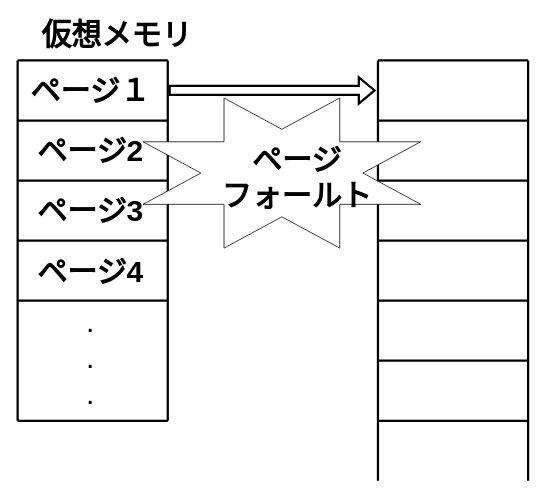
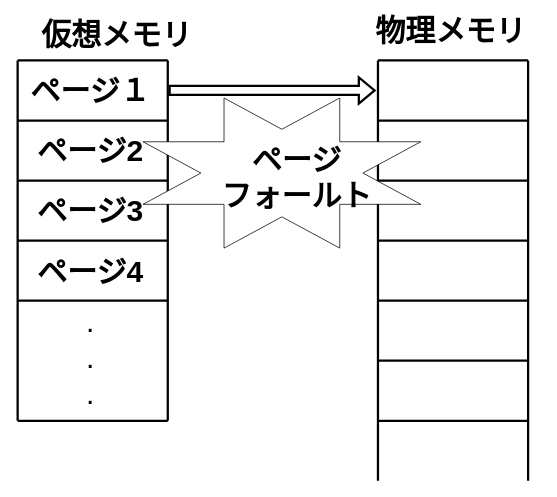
node "物理メモリ": added
